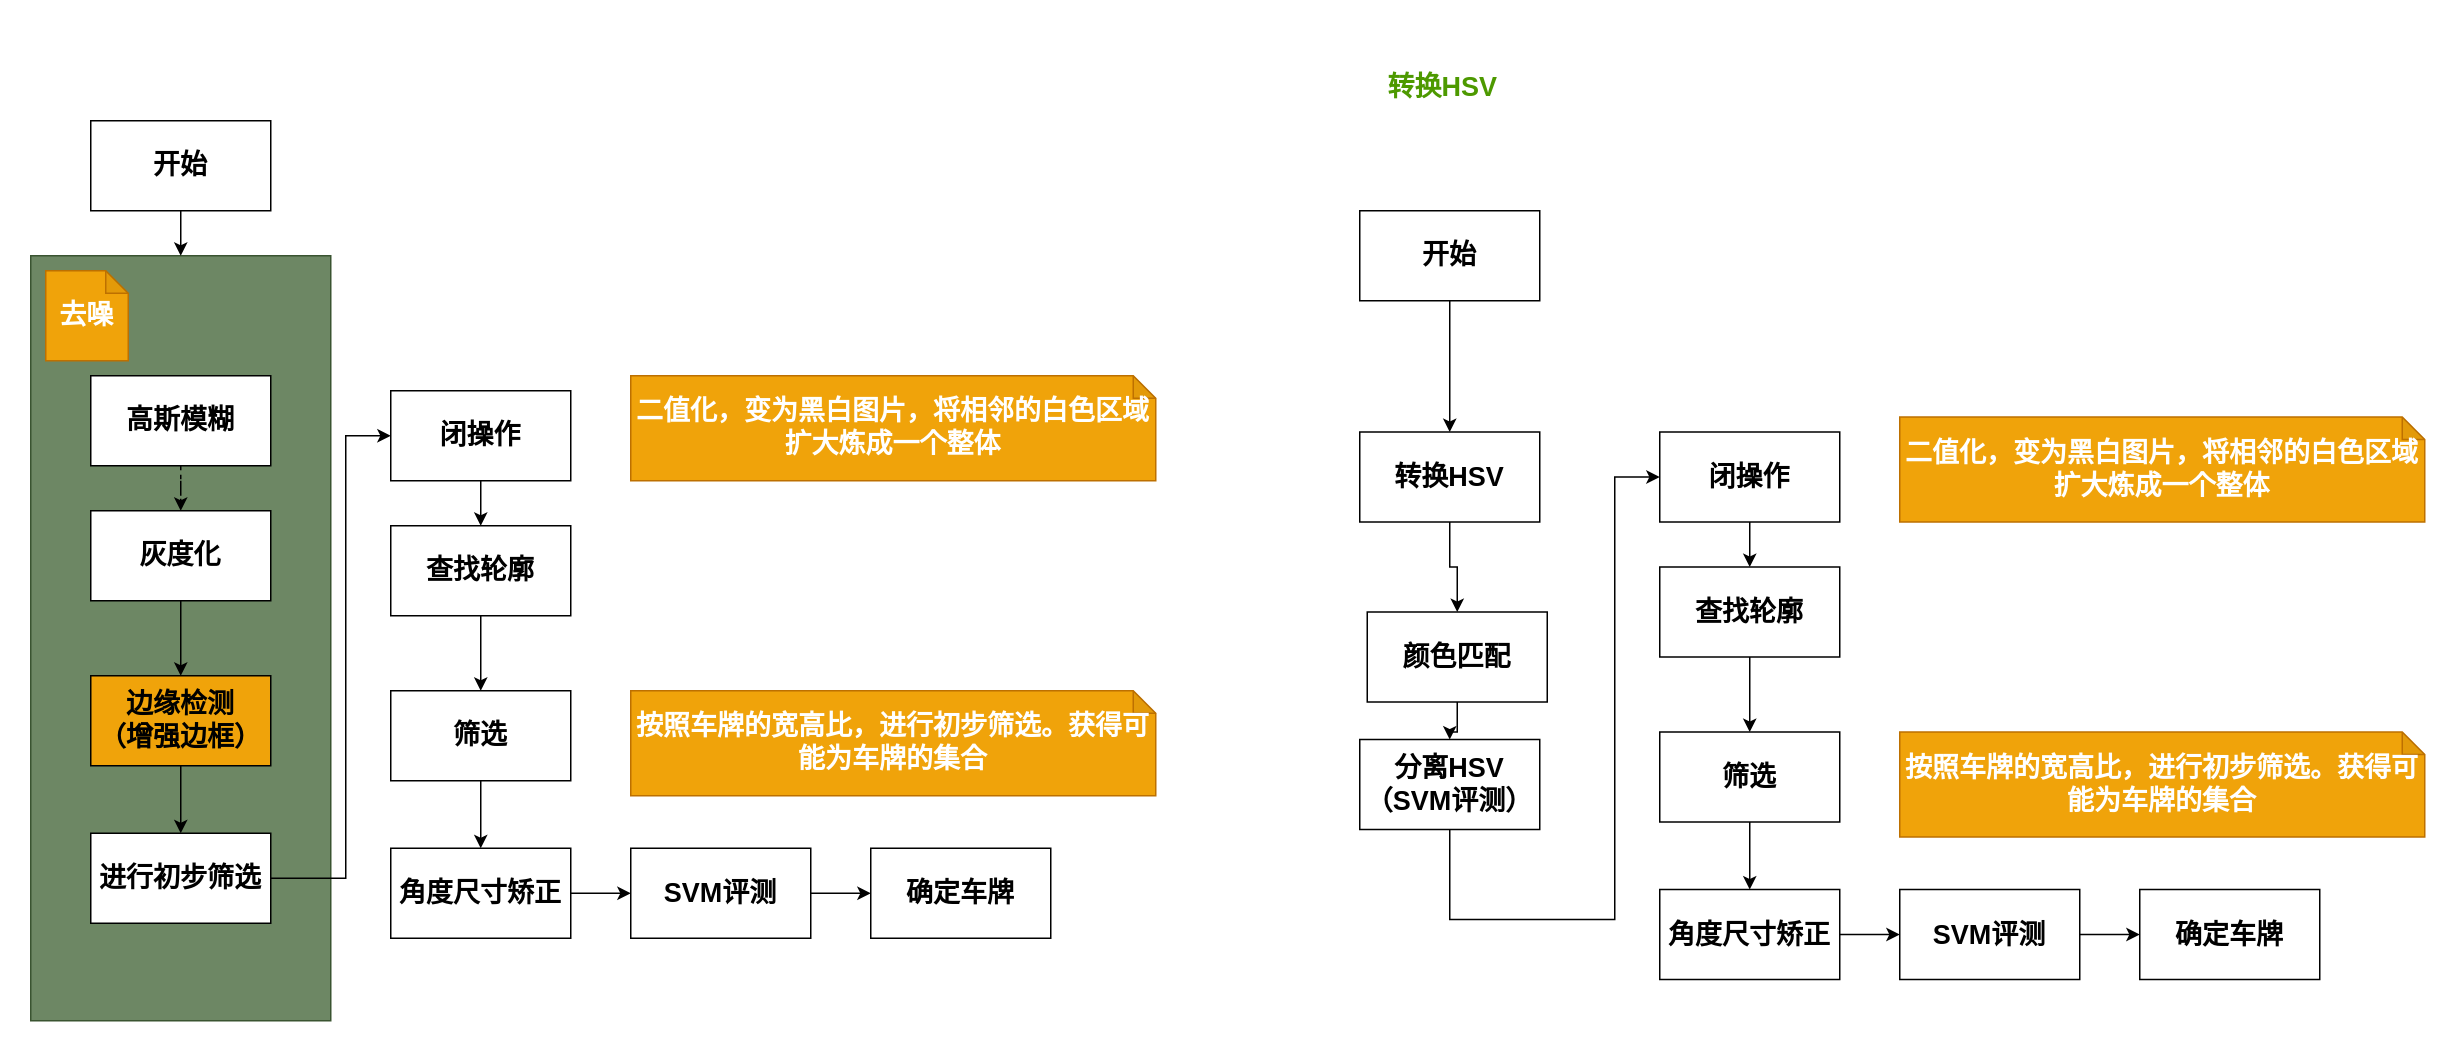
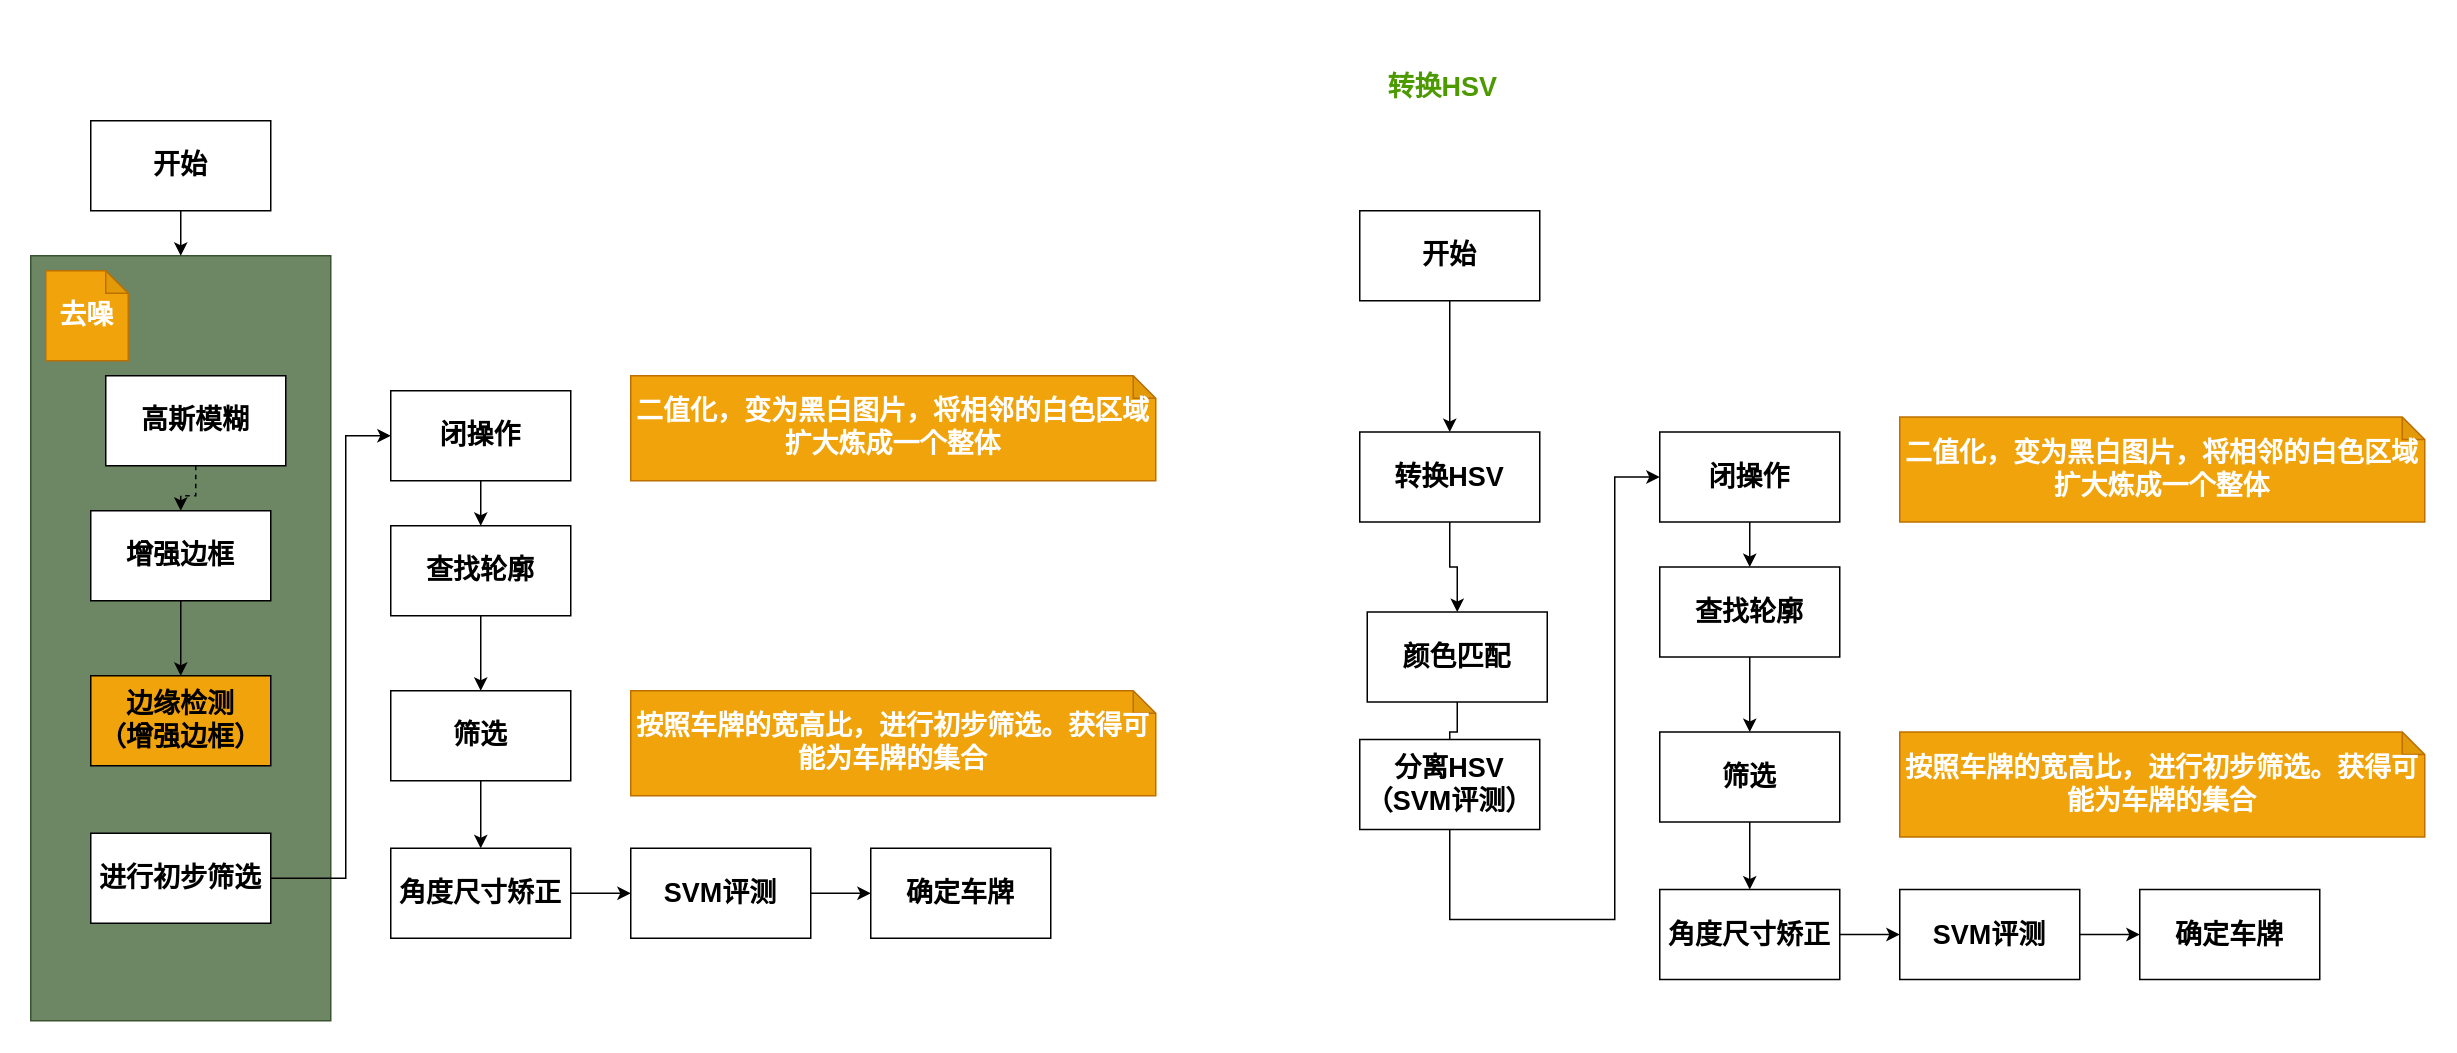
node "高斯模糊": moved (181, 421) -> (196, 421)
node "灰度化": label "灰度化" -> "增强边框"
edge "颜色匹配" -> "分离HSV （SVM评测）": arrowhead classic -> none
edge "边缘检测 （增强边框）" -> "进行初步筛选": removed
